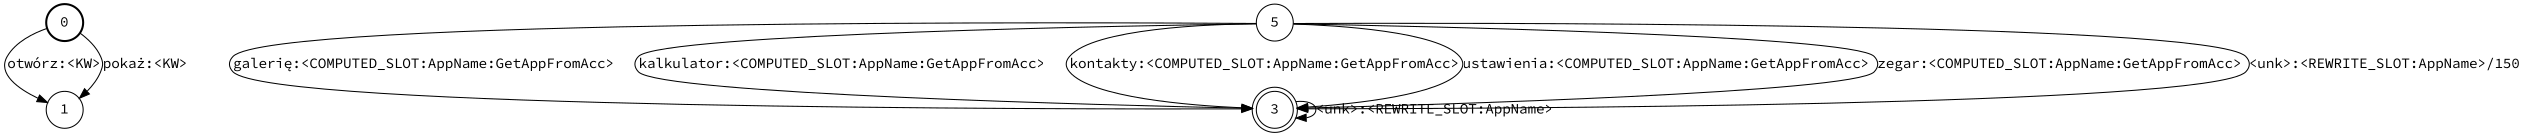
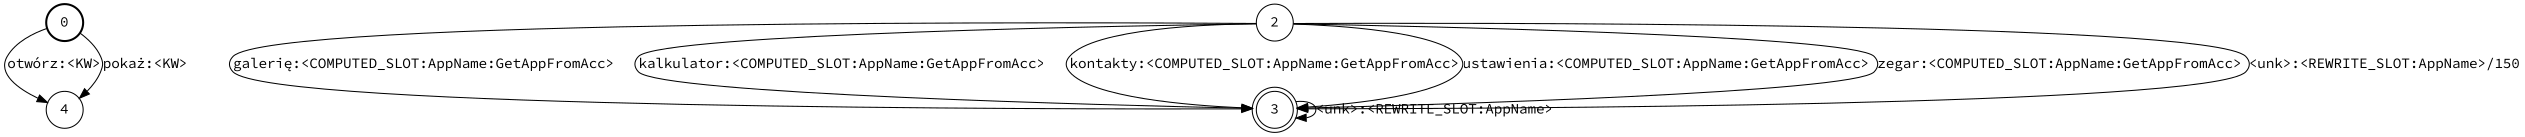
node "5": label "5" -> "2"
node "1": label "1" -> "4"
